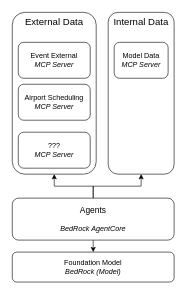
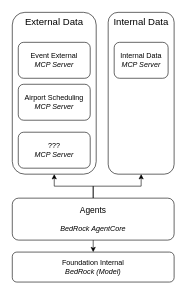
node "Model Data MCP Server": label "Model Data MCP Server" -> "Internal Data MCP Server"
node "Foundation Model BedRock (Model)": label "Foundation Model BedRock (Model)" -> "Foundation Internal BedRock (Model)"
